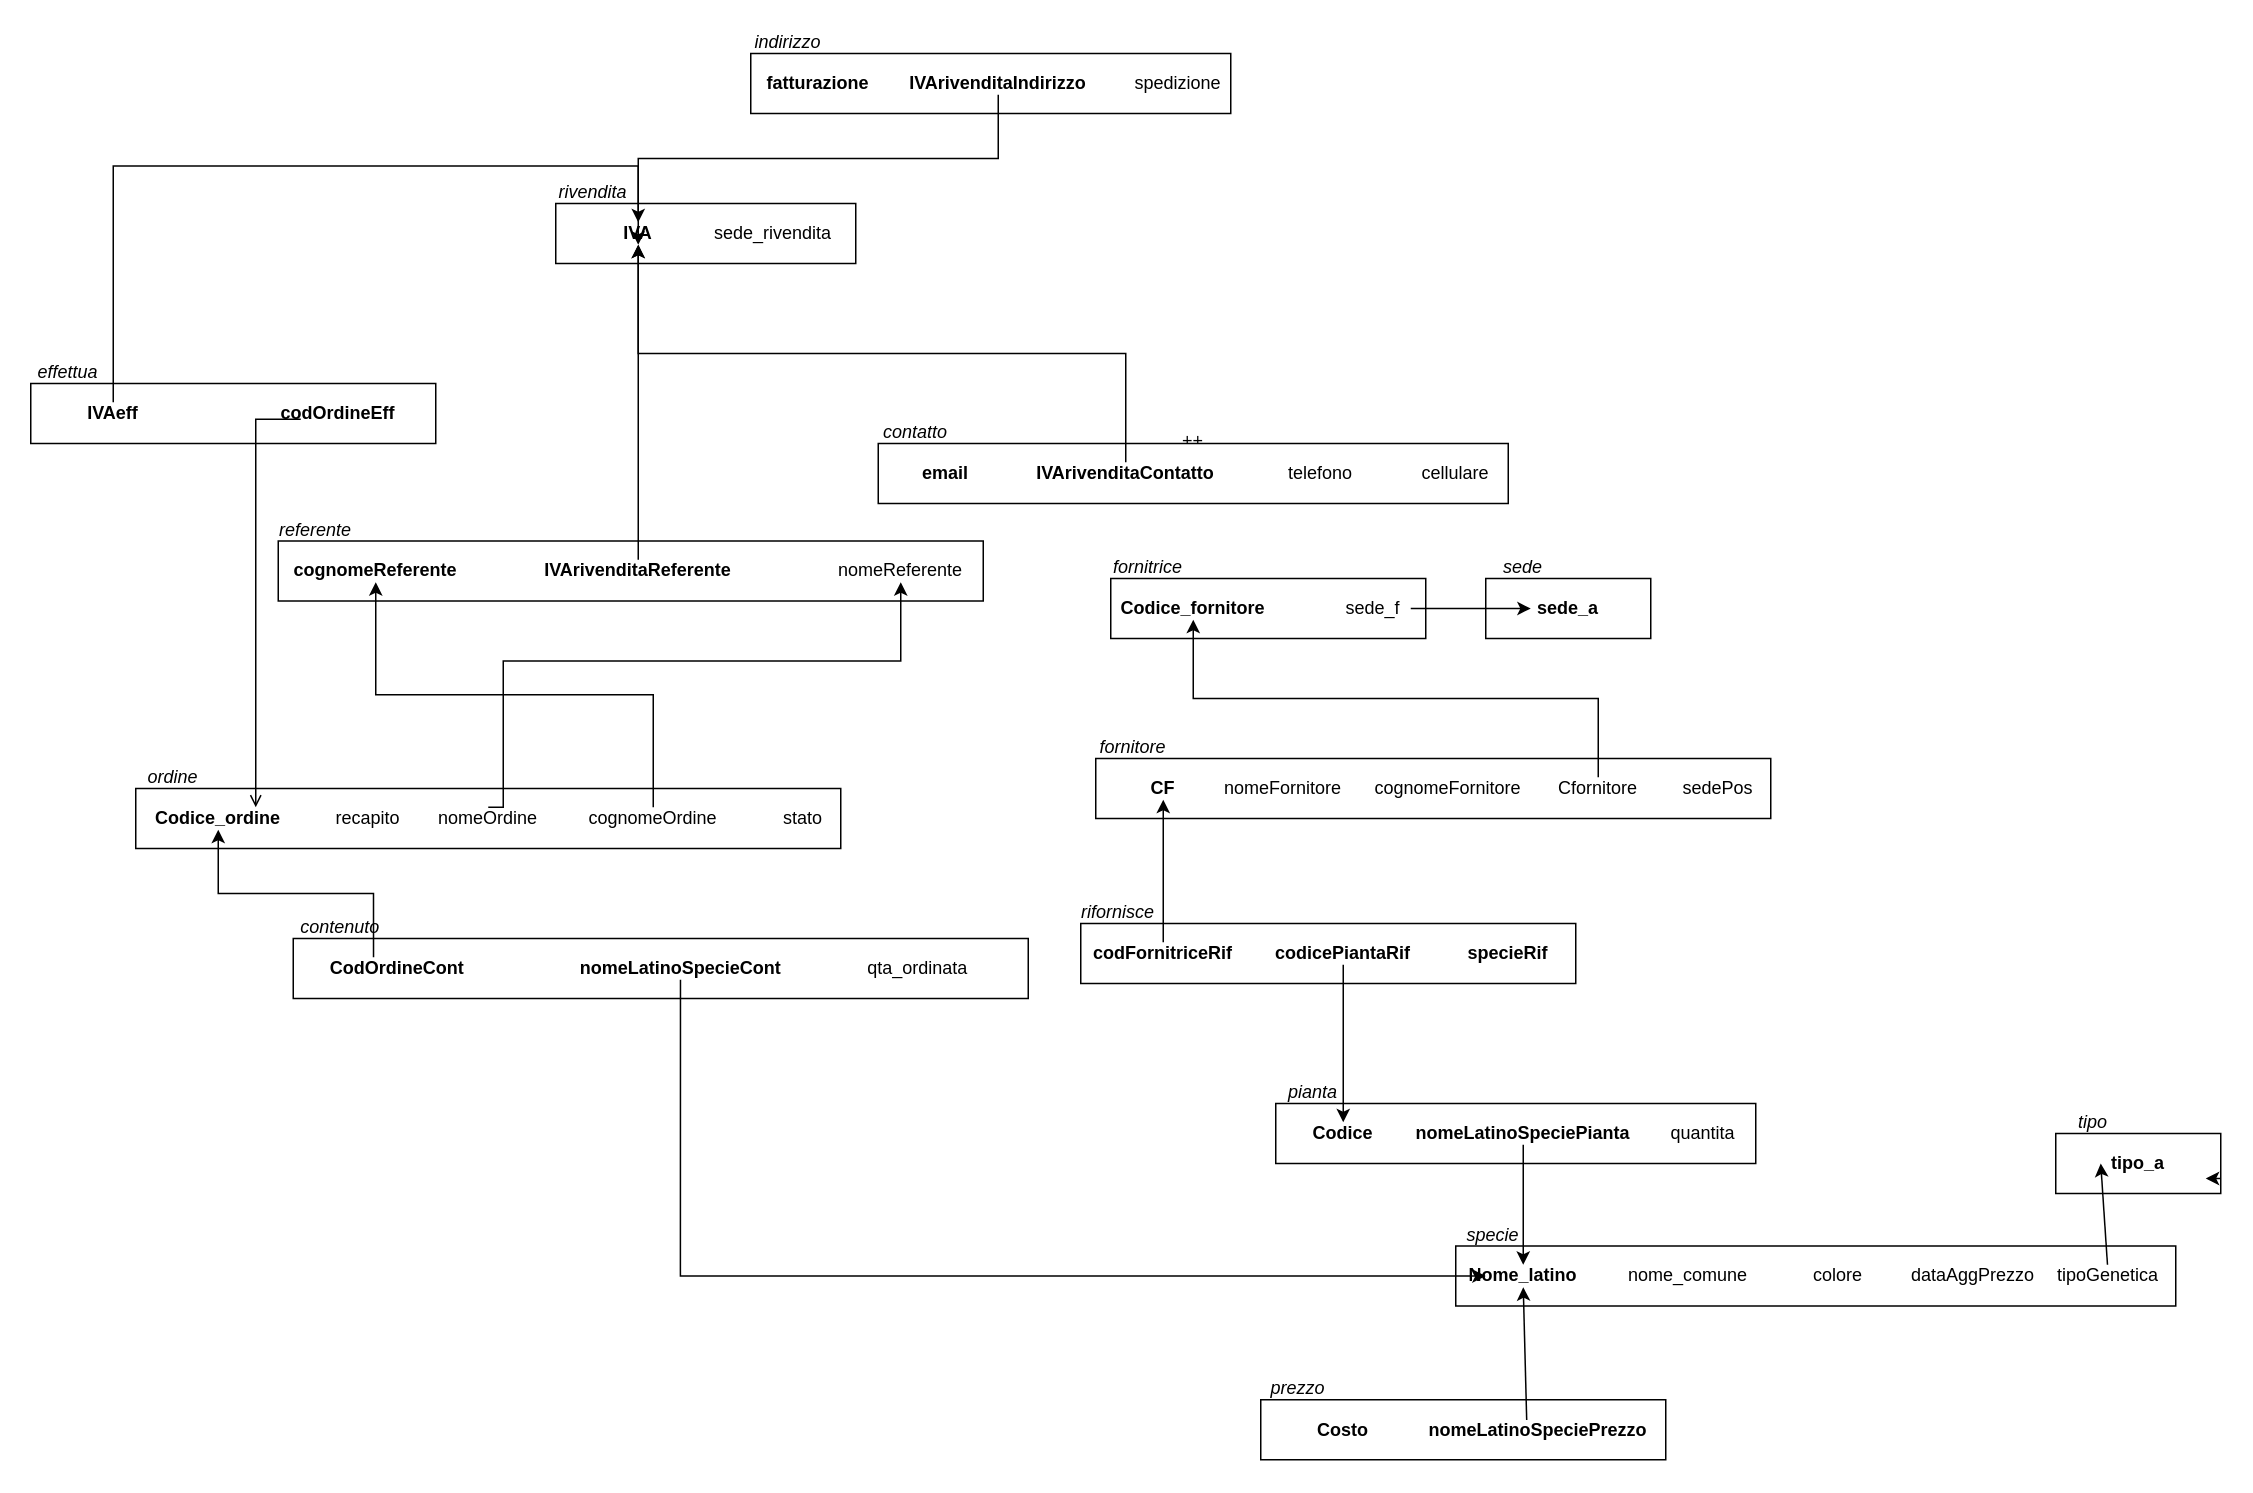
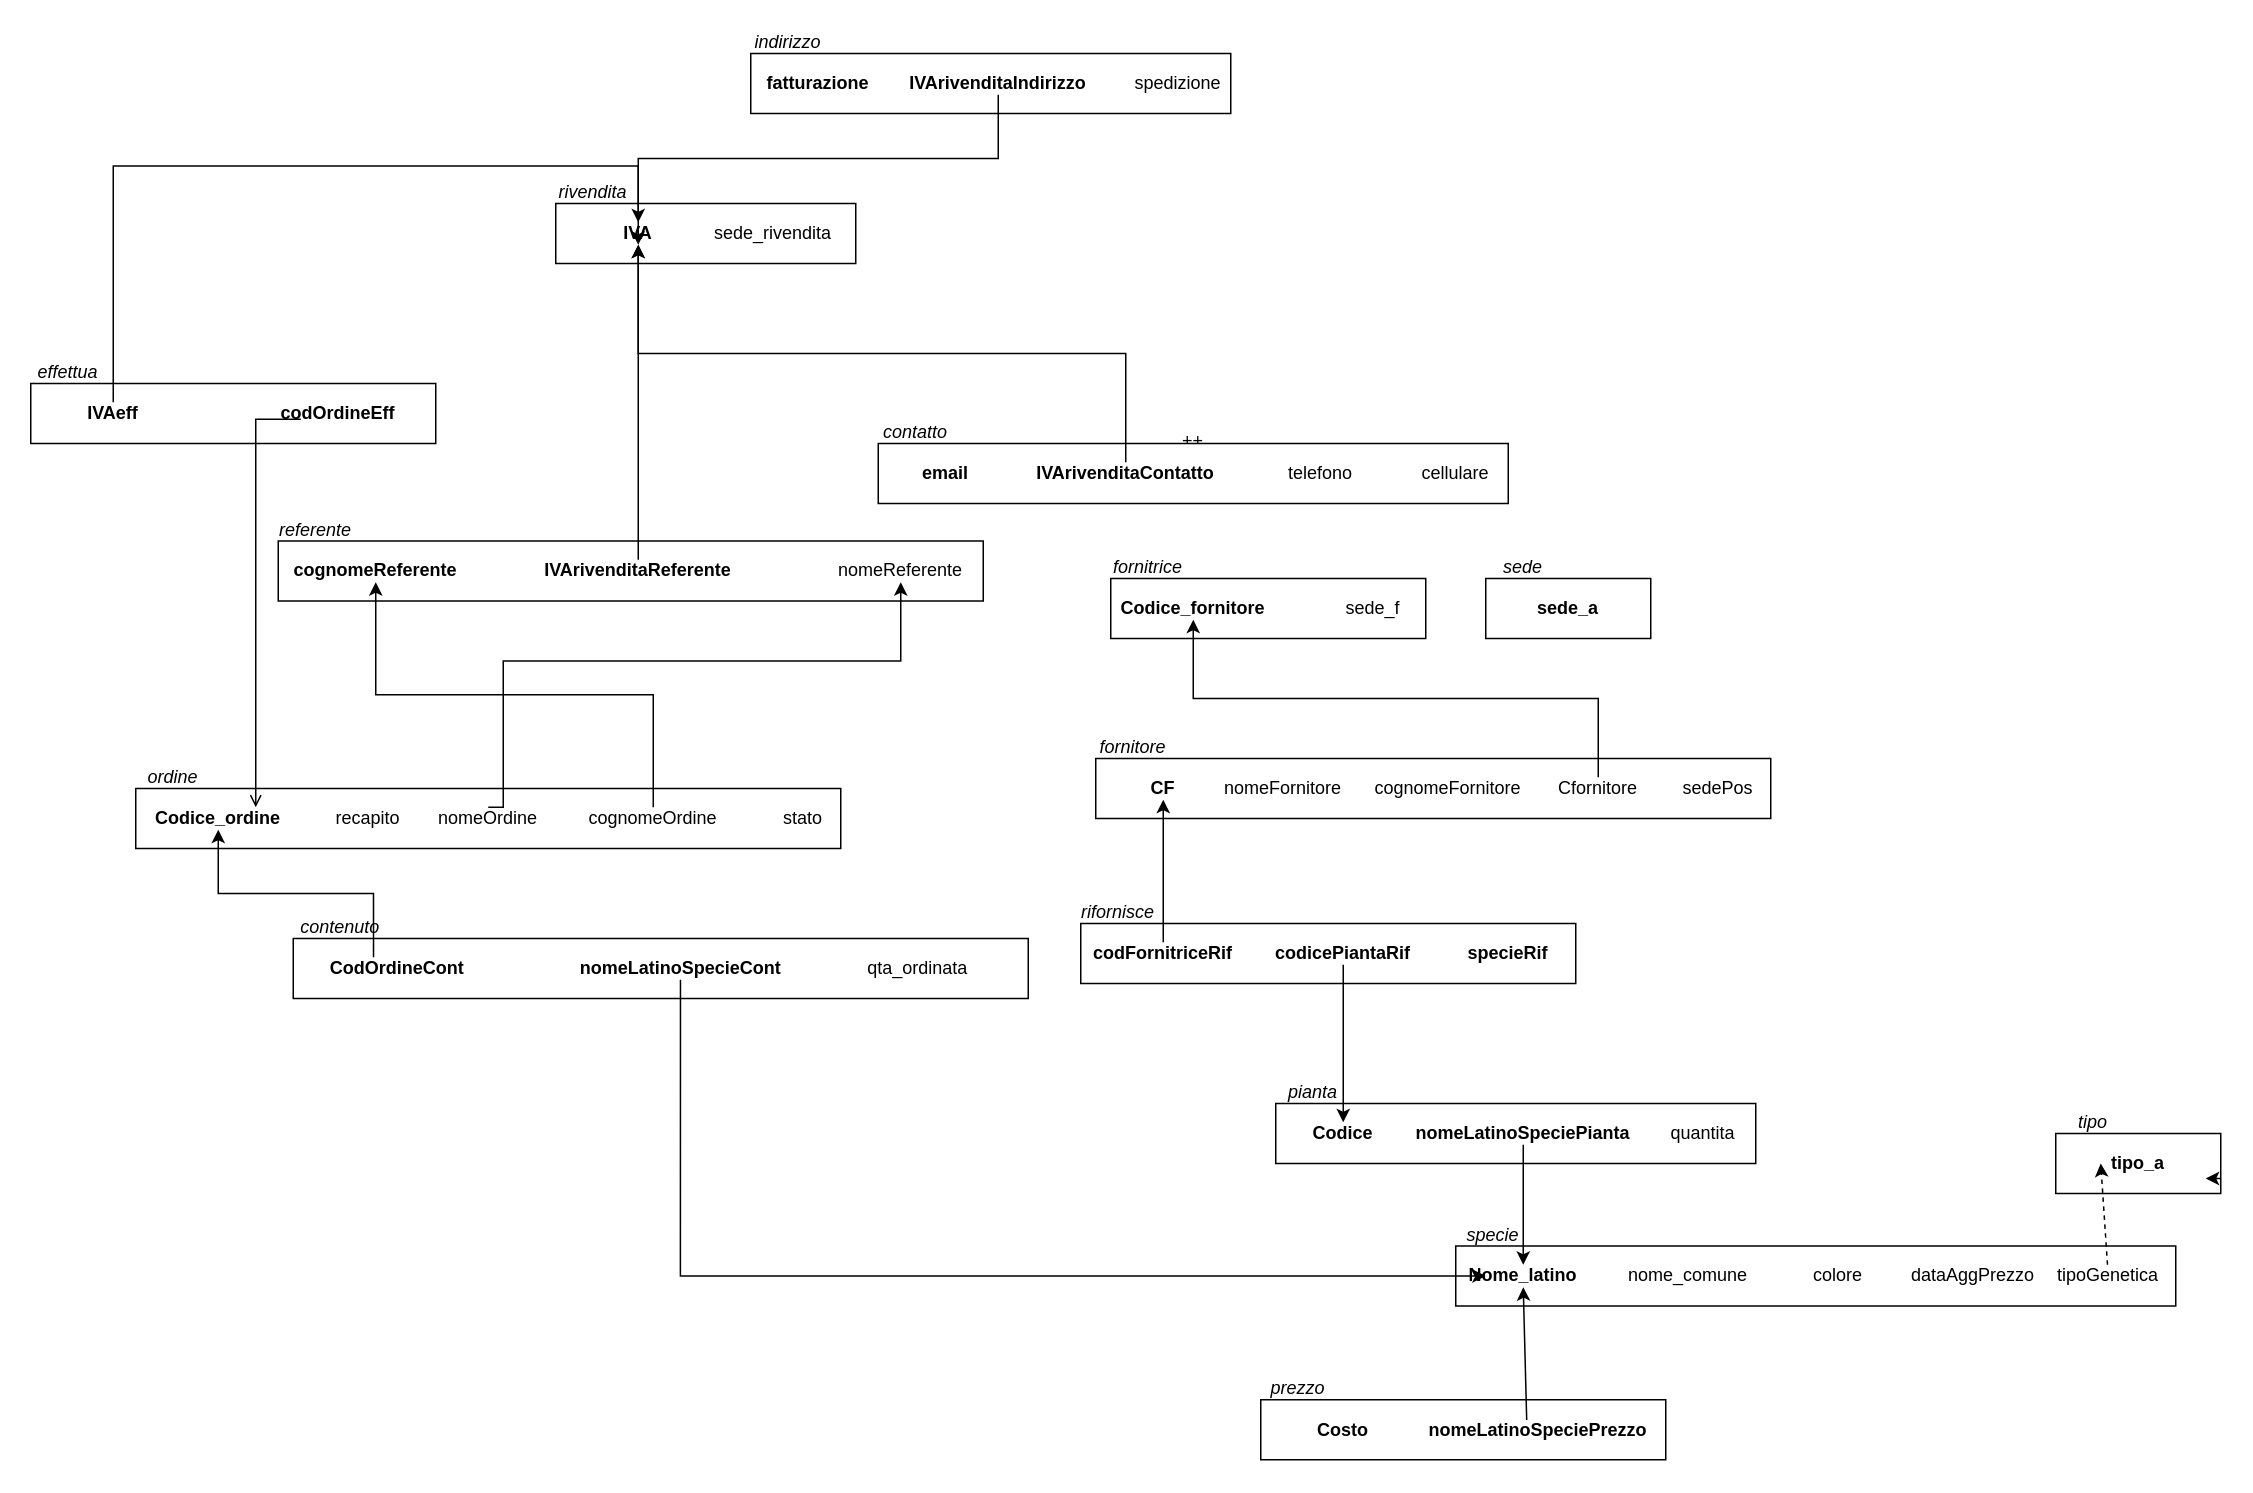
edge "sede_f" -> "sede_a": removed
edge "tipoGenetica" -> "tipo_a": style solid -> dashed
